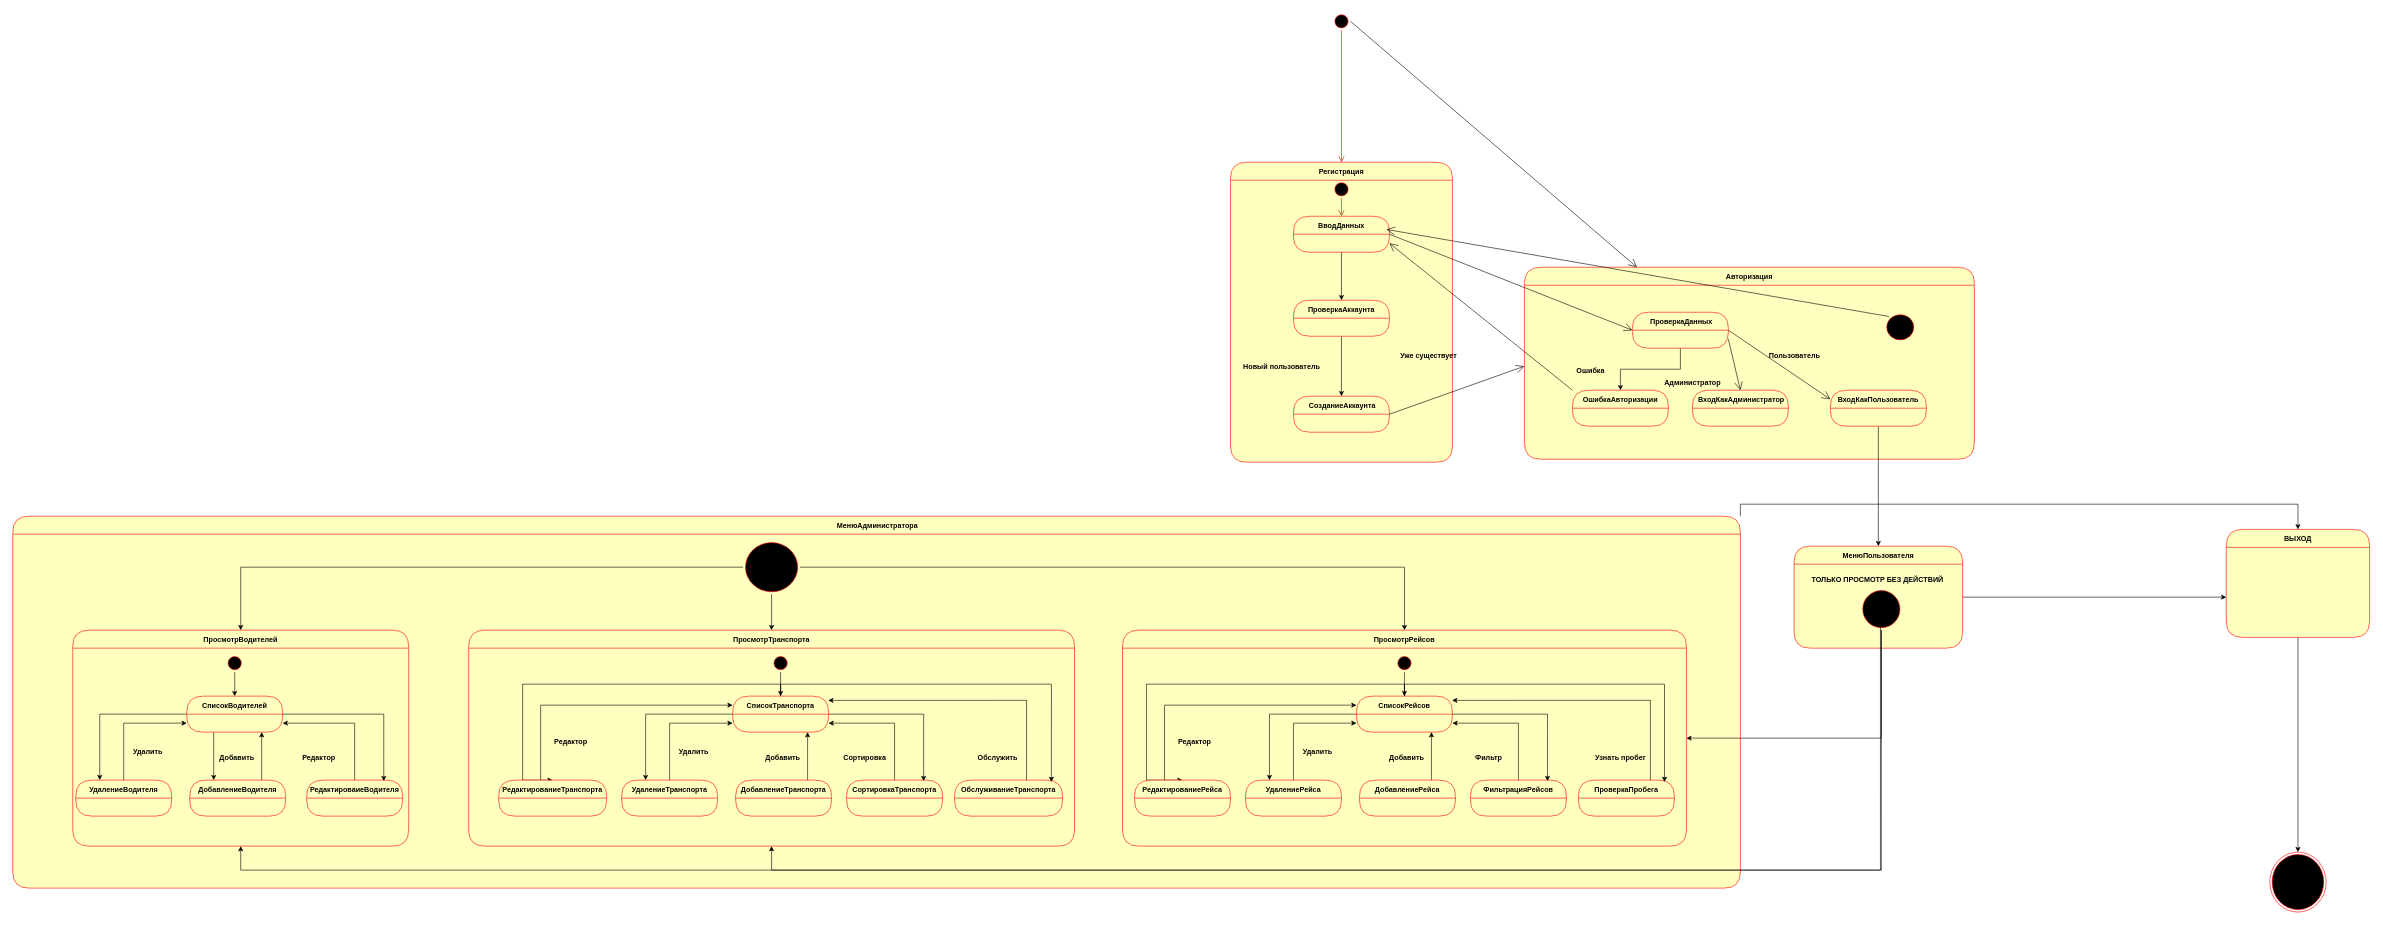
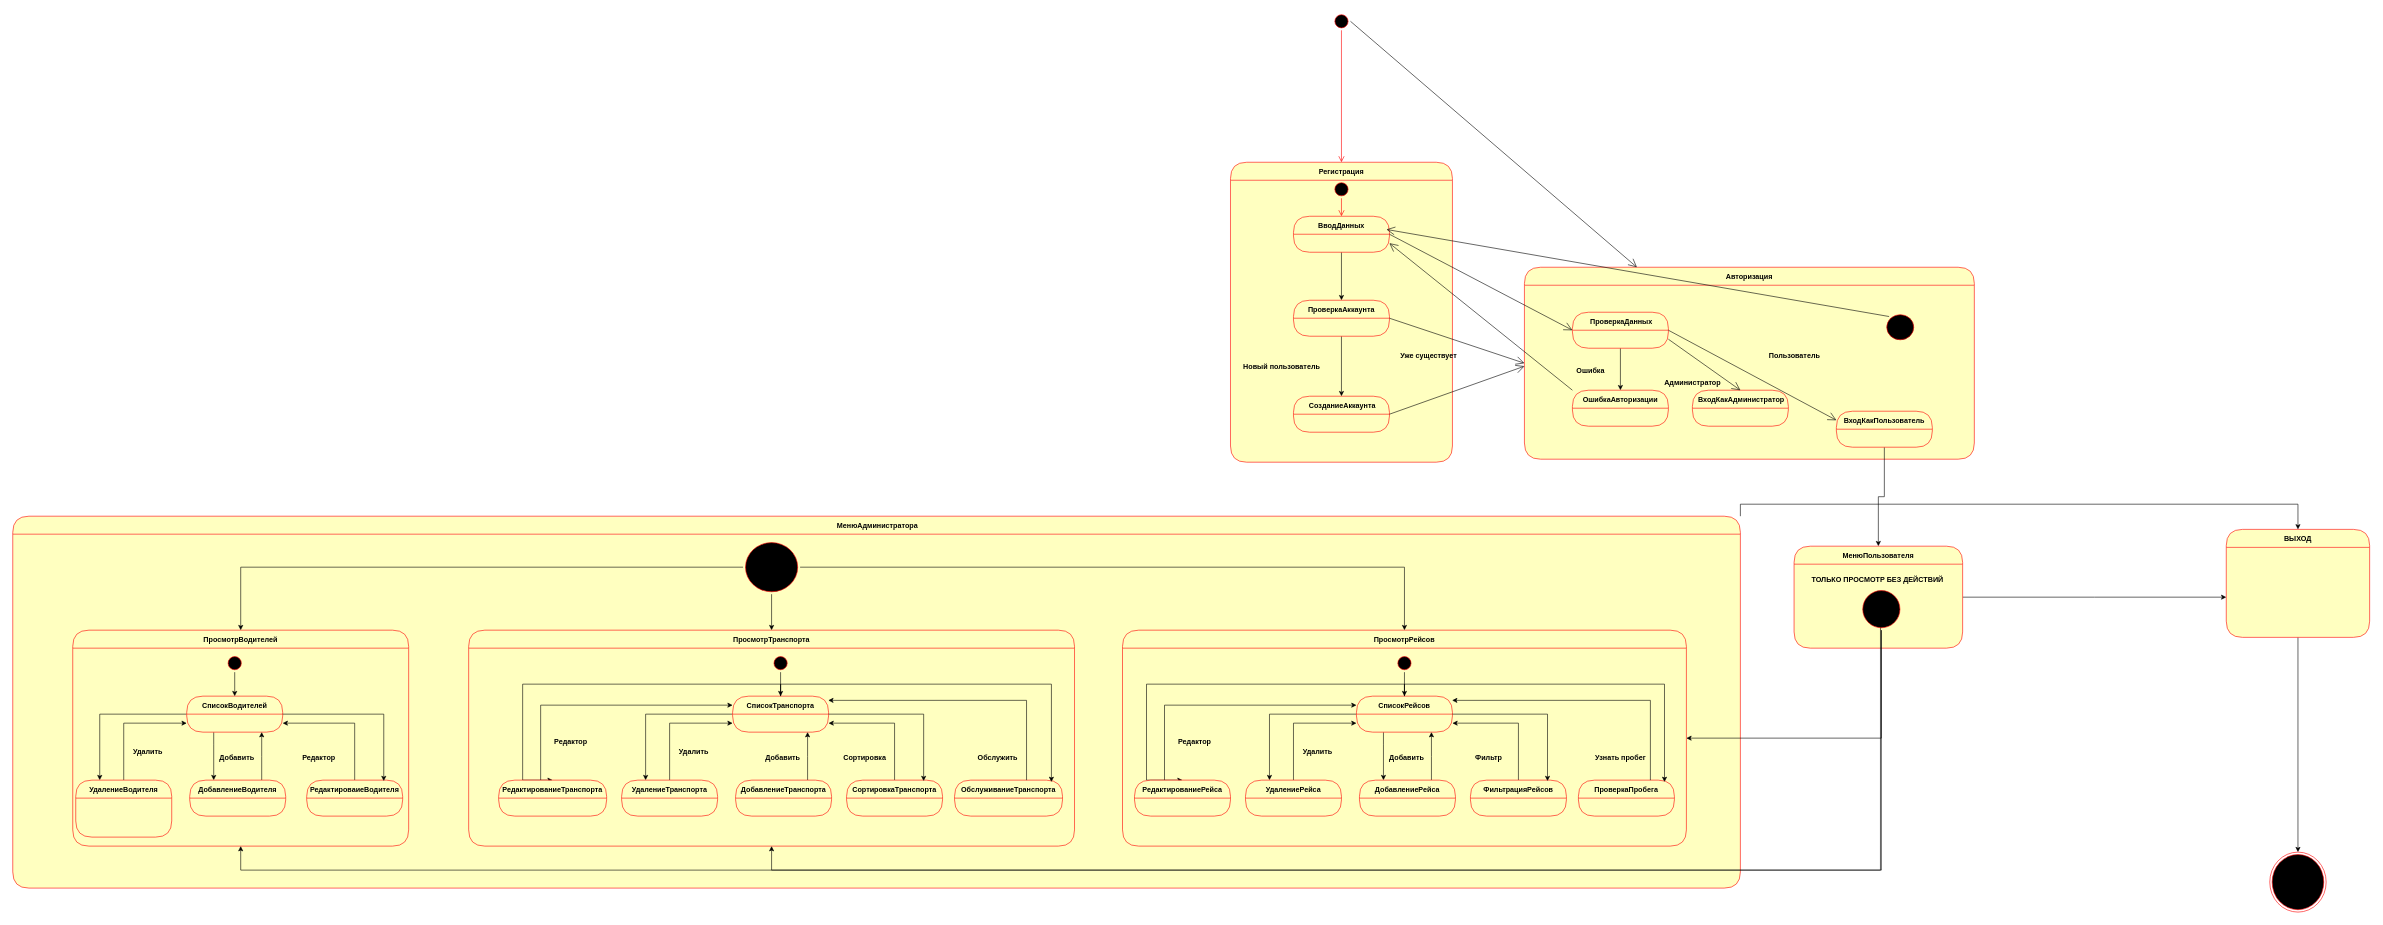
node "ПроверкаДанных": moved (1680, 330) -> (1620, 330)
edge "ПроверкаАккаунта" -> "Авторизация": added
node "ВходКакПользователь": moved (1878, 408) -> (1884, 429)
edge "СписокРейсов" -> "ДобавлениеРейса": added
node "УдалениеВодителя": size 96x36 -> 96x57
